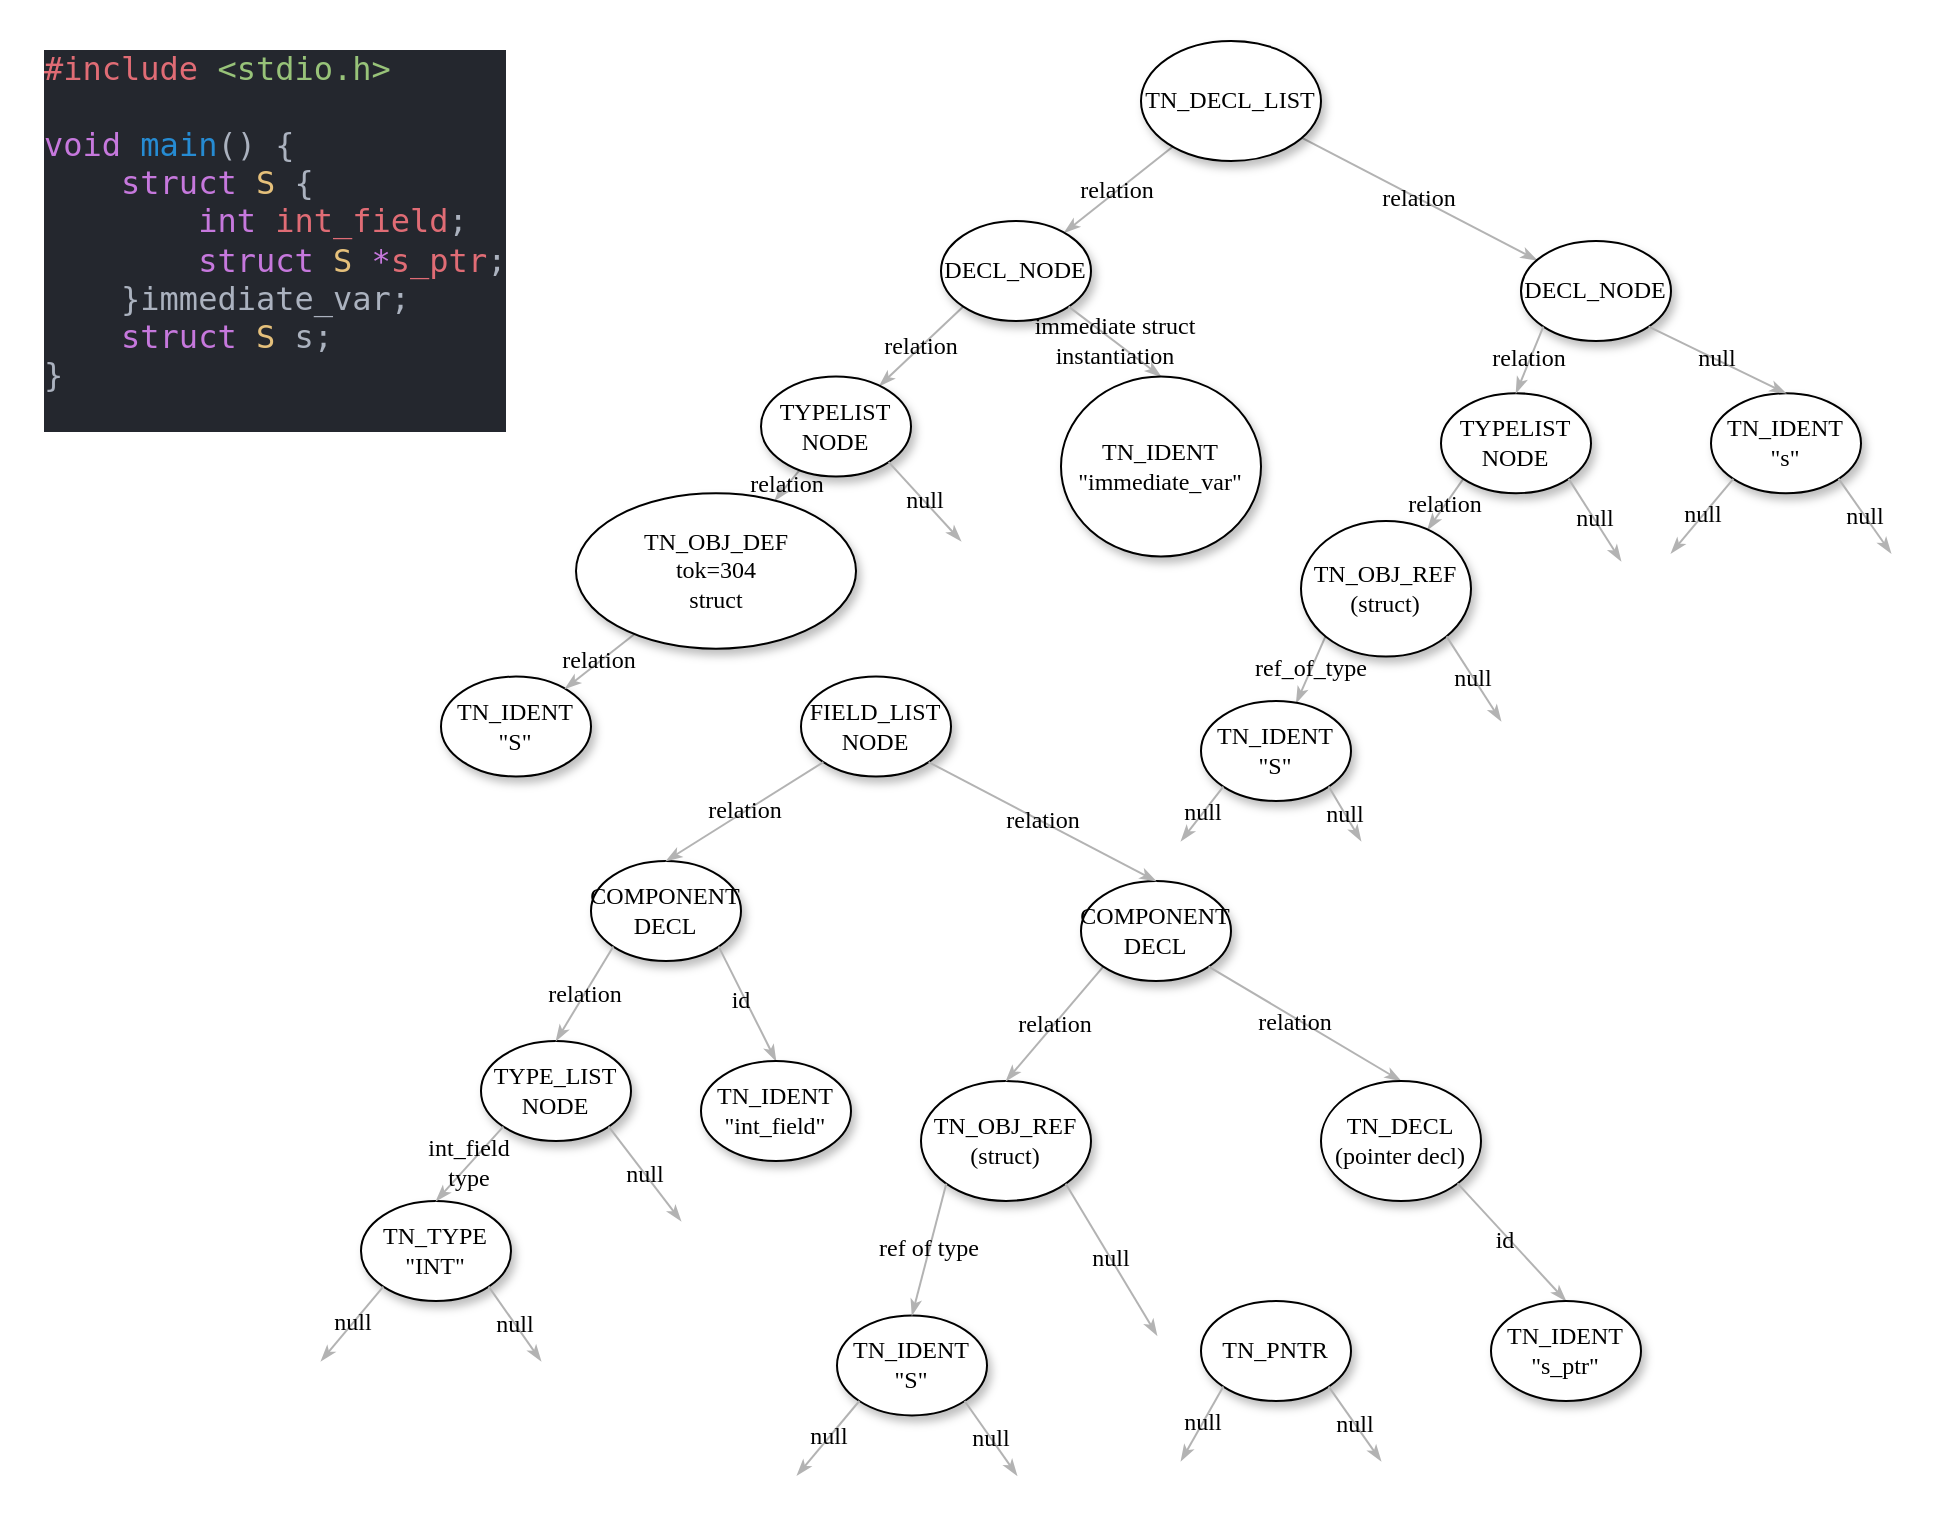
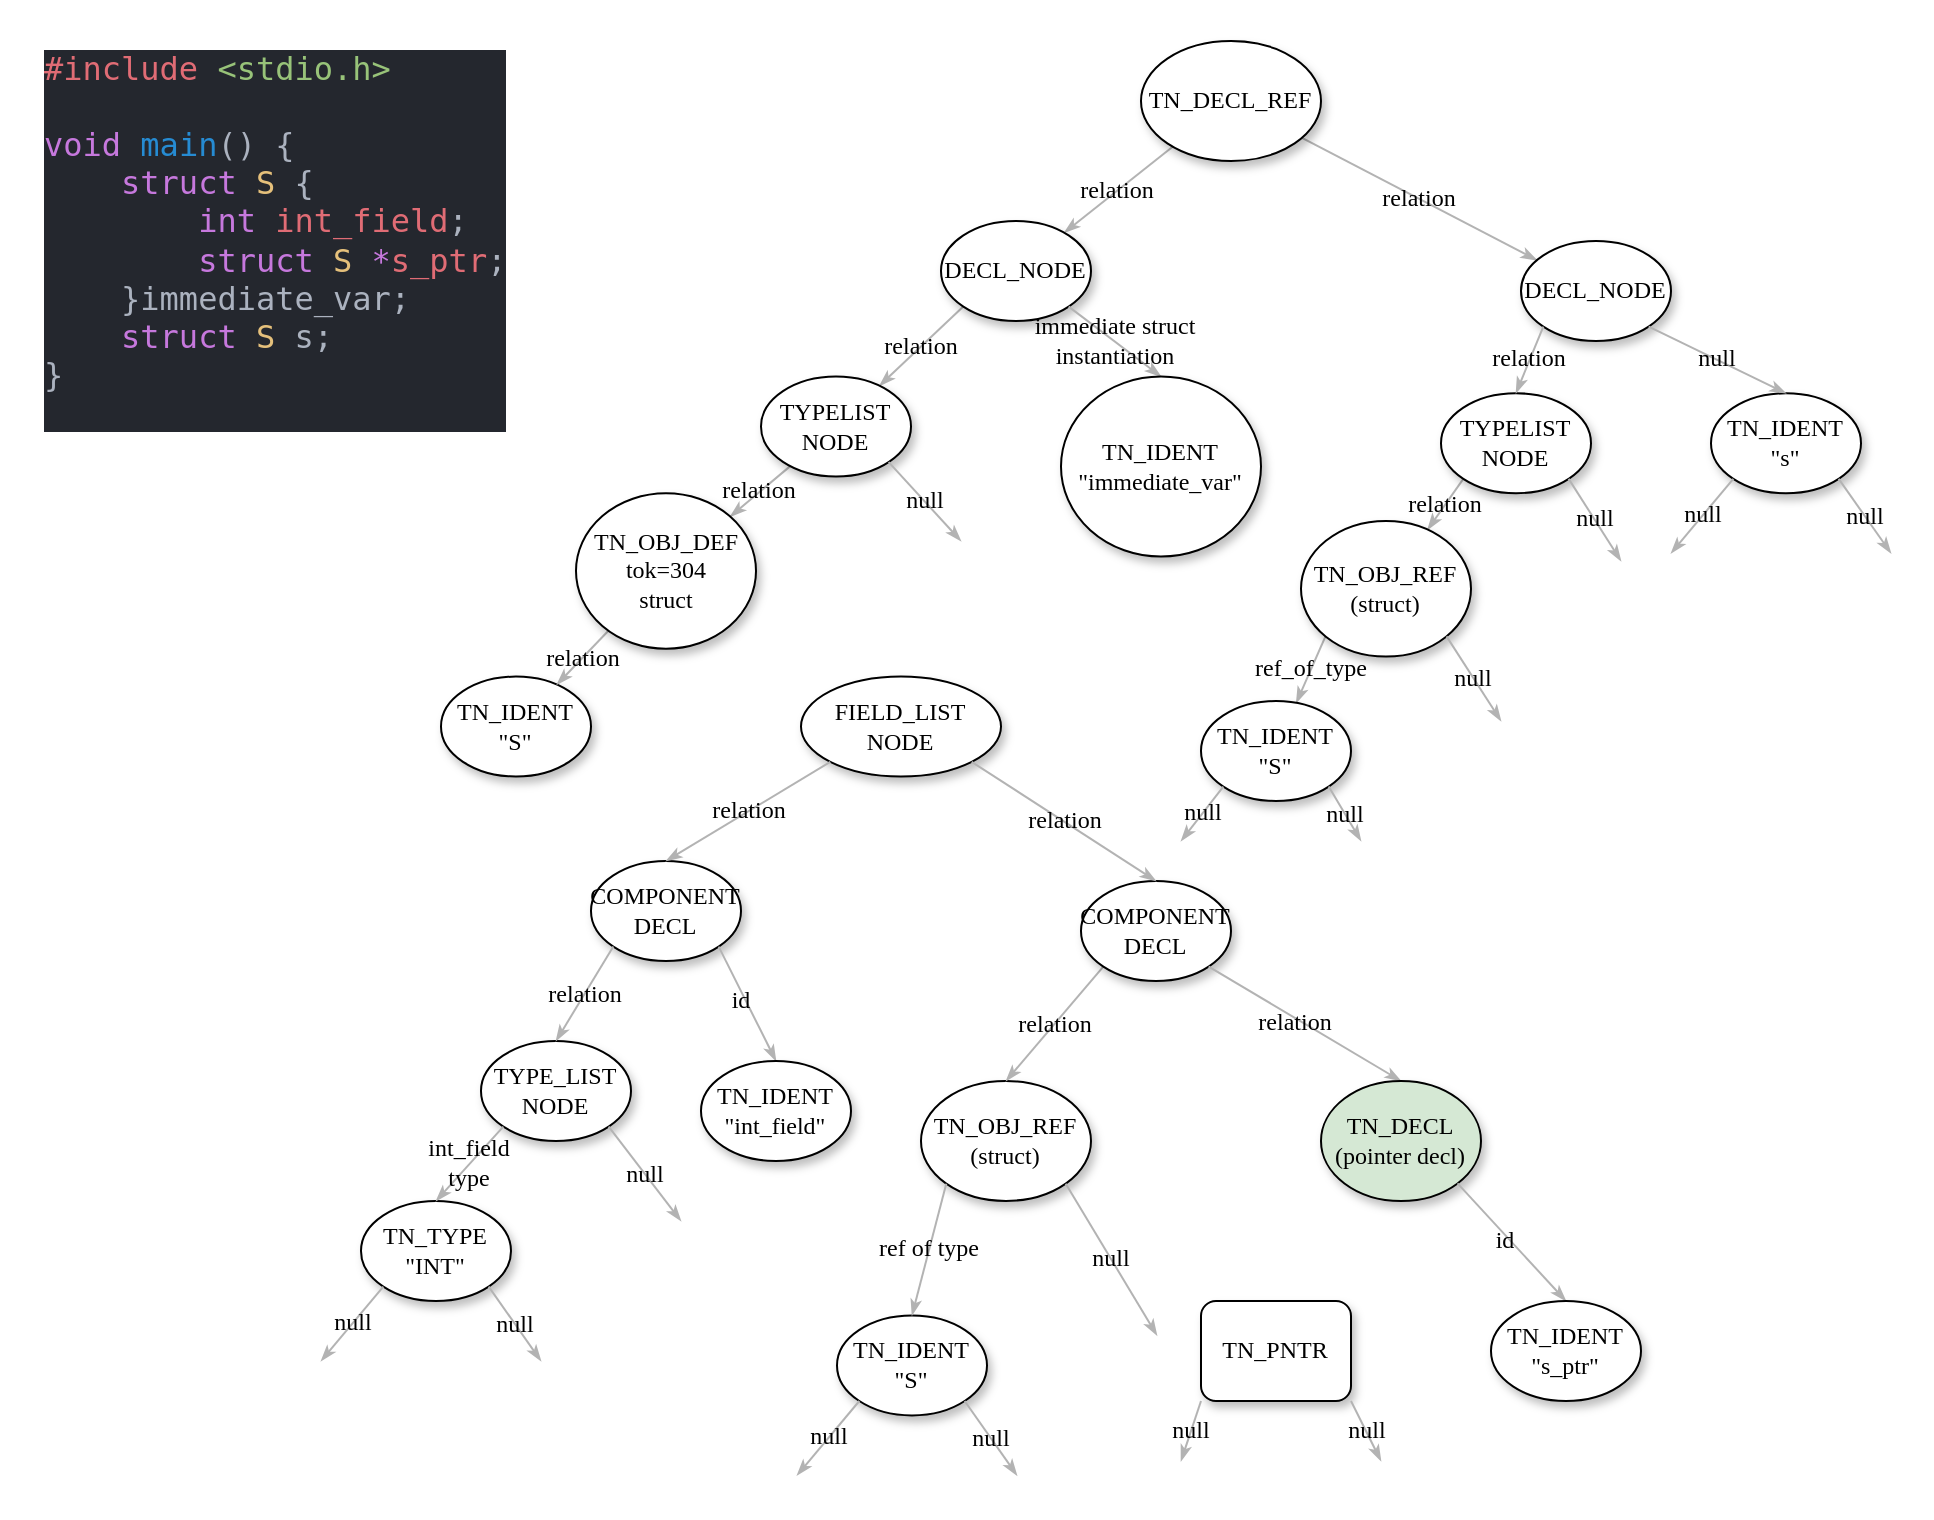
node "TN_DECL_LIST": label "TN_DECL_LIST" -> "TN_DECL_REF"
node "TN_OBJ_DEF tok=304 struct": size 280x156 -> 180x156
node "FIELD_LIST NODE": size 150x100 -> 200x100
node "TN_DECL (pointer decl)": fillcolor #ffffff -> #d5e8d4
node "TN_PNTR": shape ellipse -> rounded rectangle
